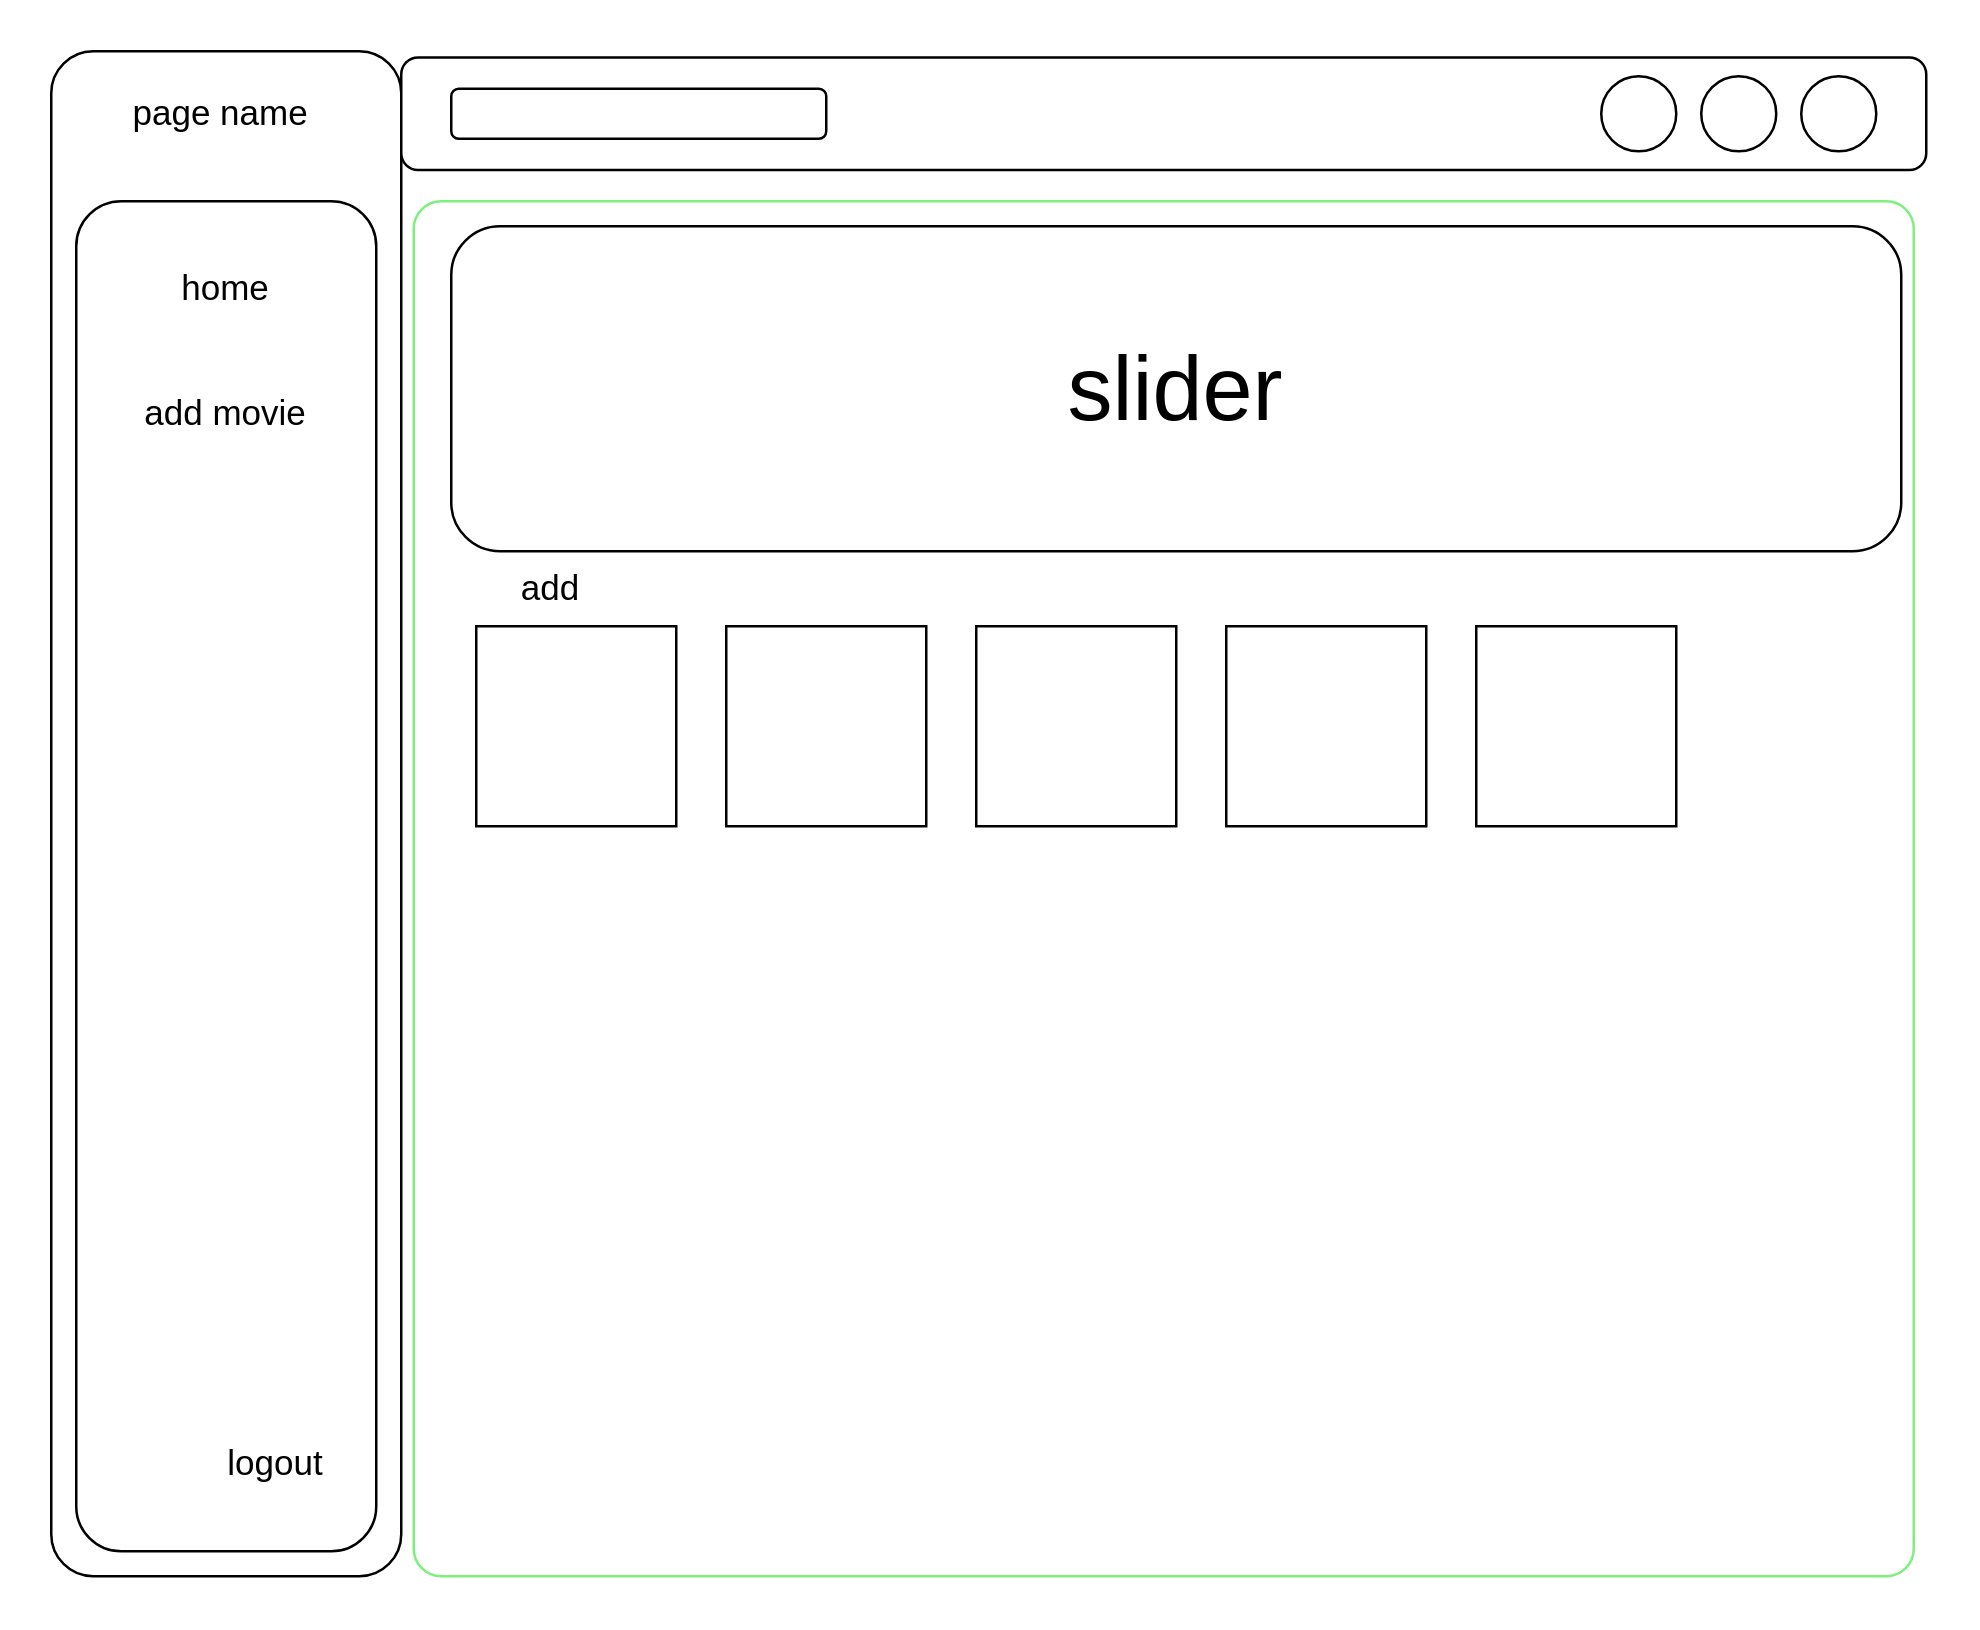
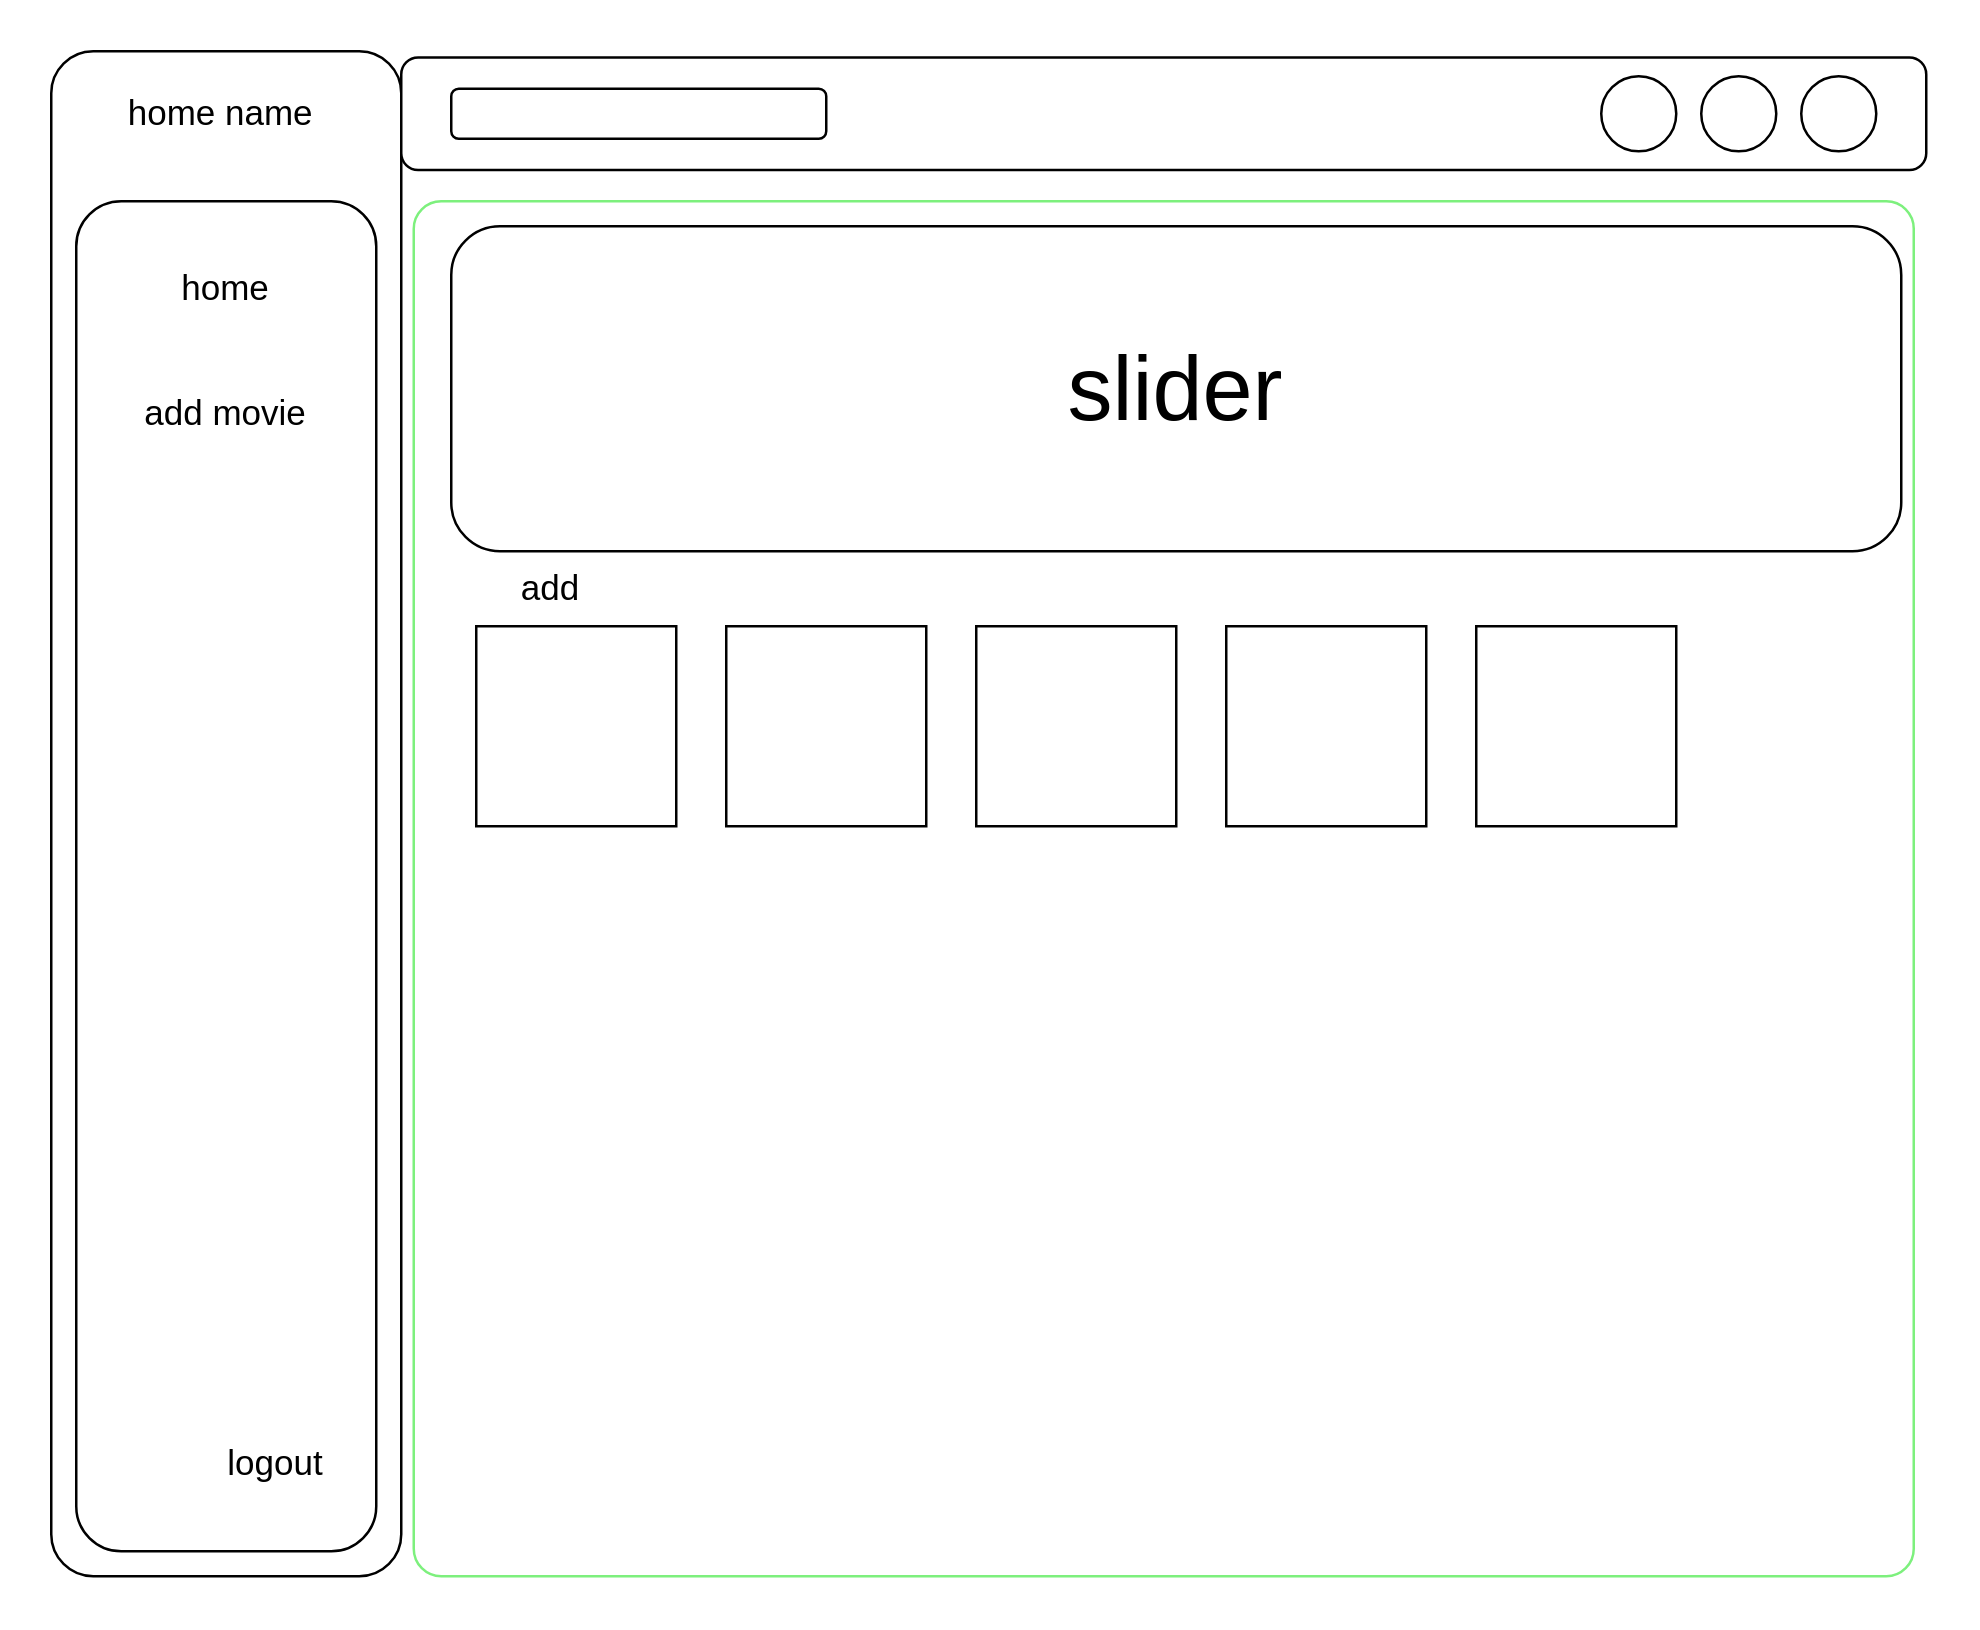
node "page name": label "page name" -> "home name"
